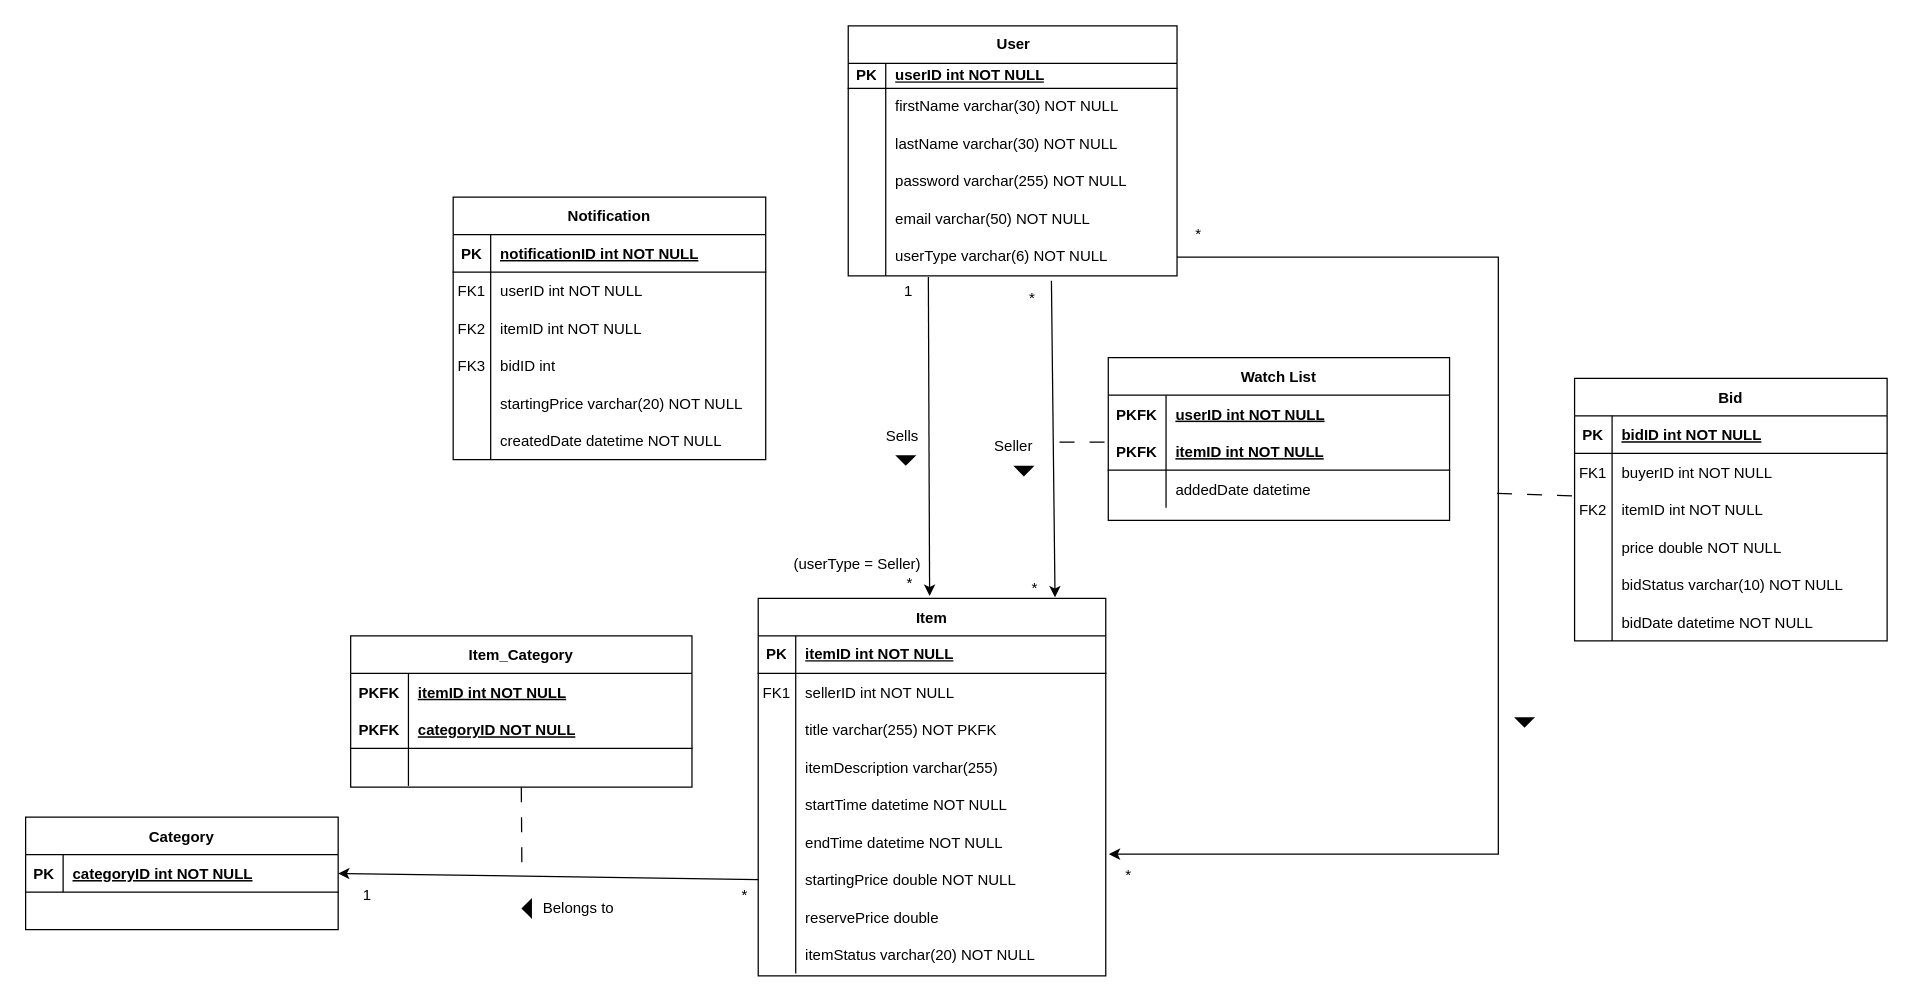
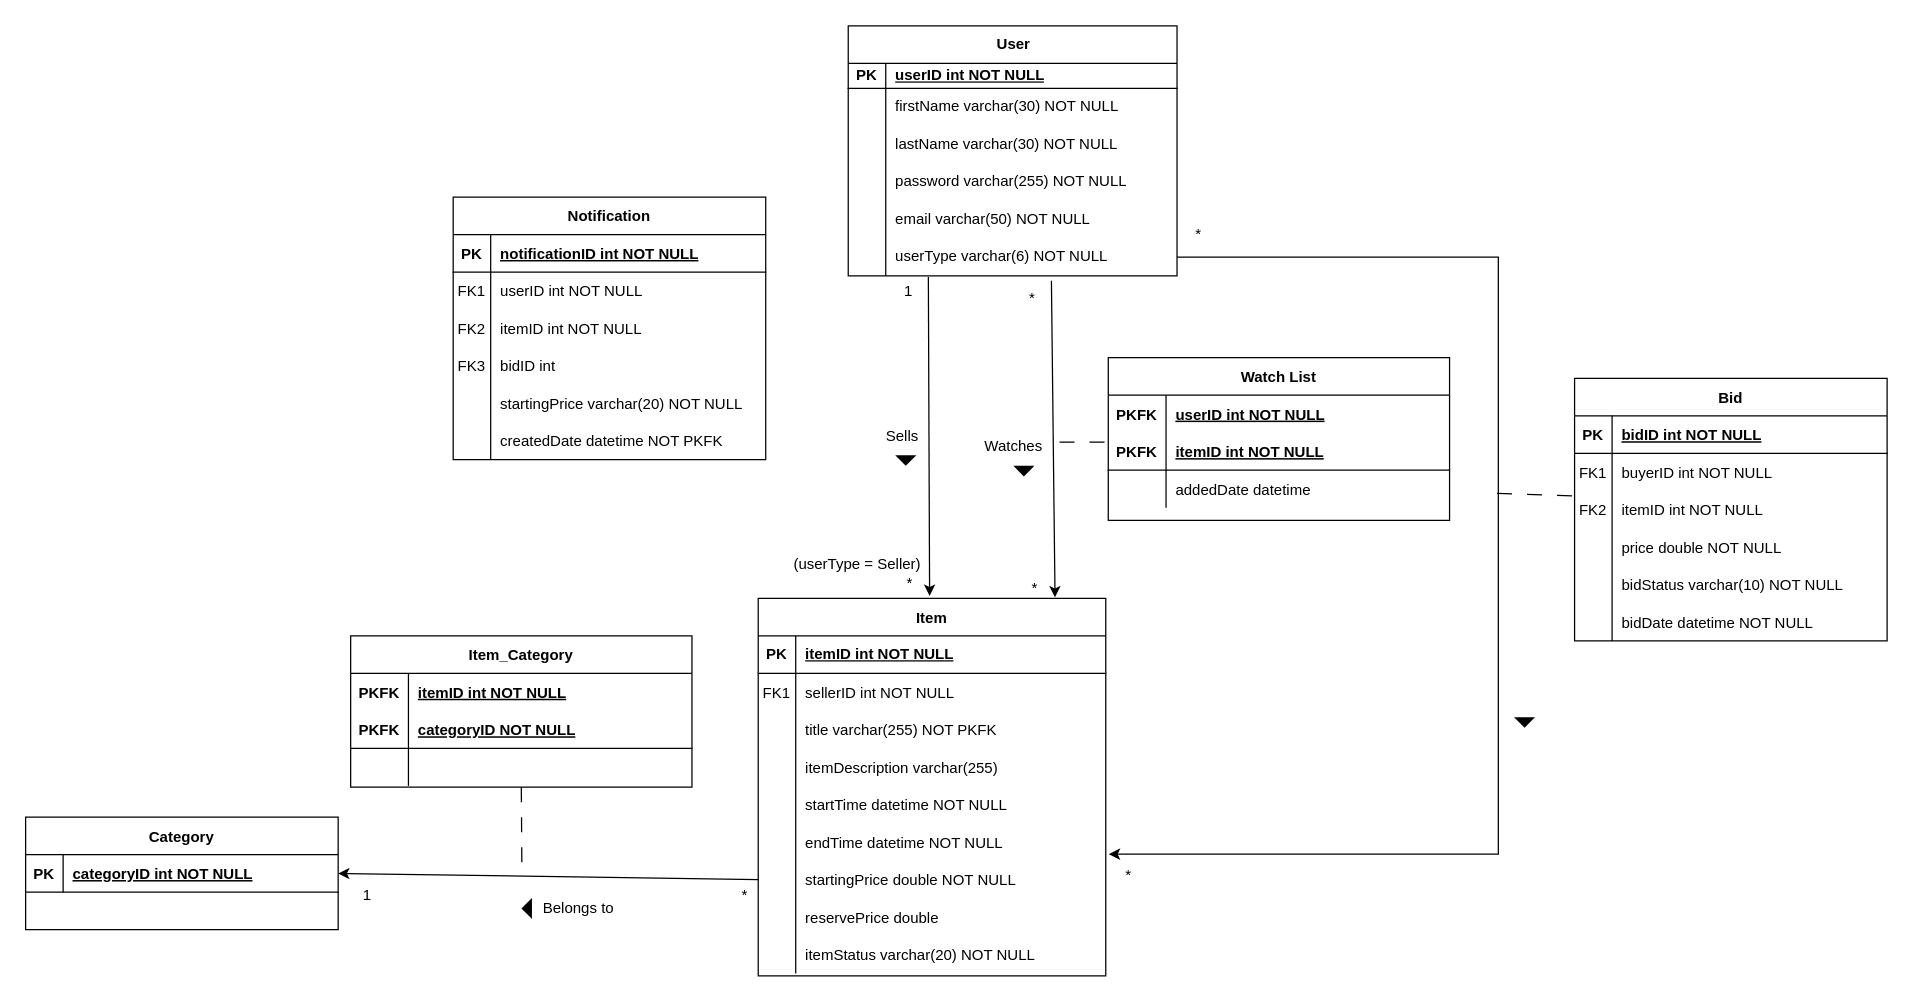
node "createdDate datetime NOT NULL": label "createdDate datetime NOT NULL" -> "createdDate datetime NOT PKFK"
node "Seller": label "Seller" -> "Watches"
